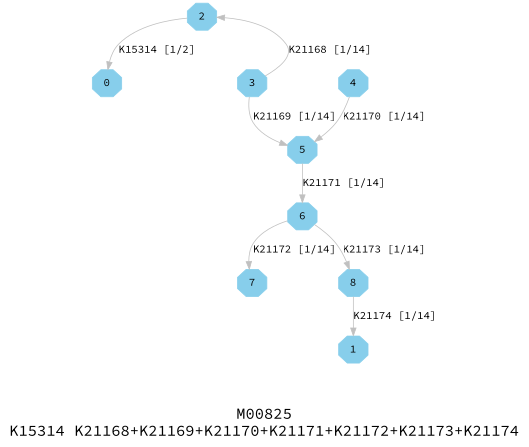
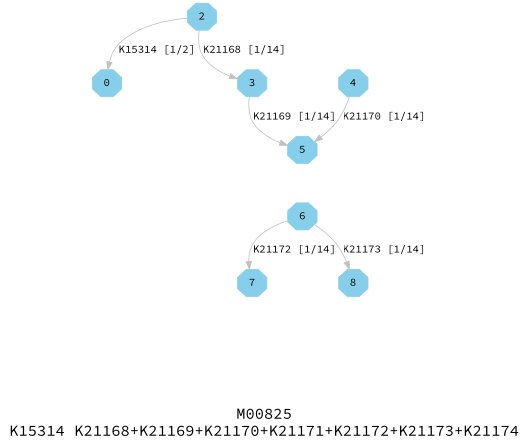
edge "3" -> "2": reversed
edge "5" -> "6": removed, label "K21171 [1/14]"
node "1": removed
